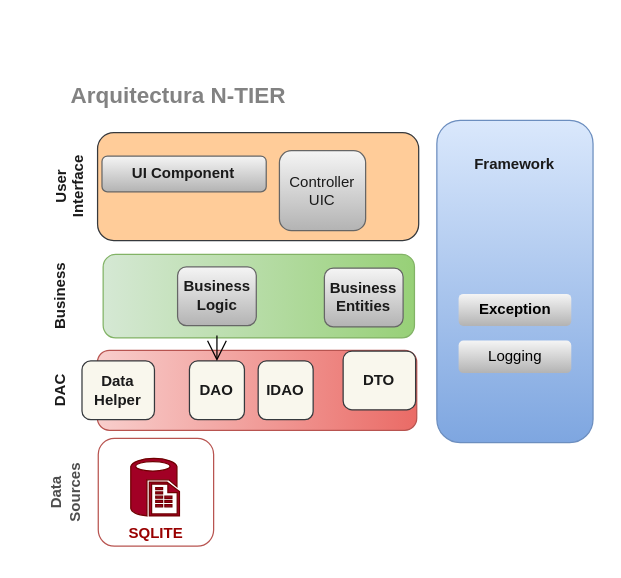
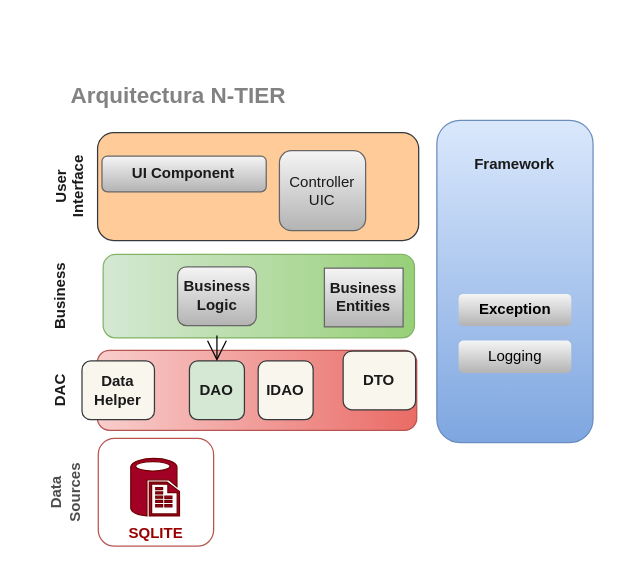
node "Business Entities": shape rounded rectangle -> rectangle
node "DAO": fillcolor #f9f7ed -> #d5e8d4
